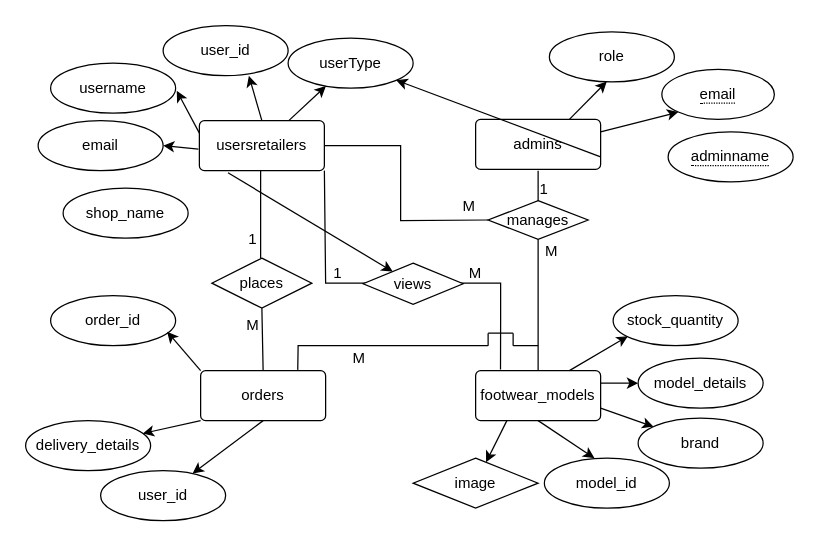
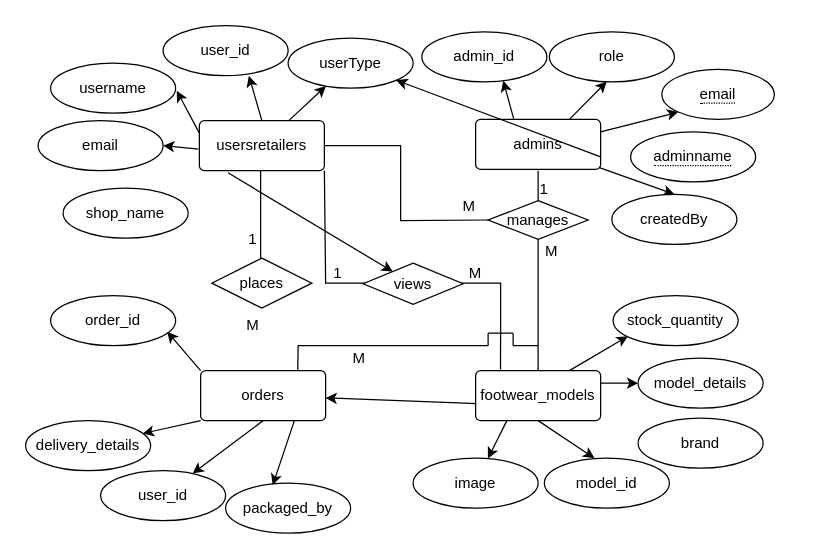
node "admin_id": added
edge "admins" -> "admin_id": added
node "adminname": moved (731, 157) -> (693, 157)
edge "admins" -> "createdBy": added
node "createdBy": added
edge "places" -- "orders": removed
edge "footwear_models" -> "brand": now "footwear_models" -> "orders"
edge "orders" -> "packaged_by": added
node "image": shape diamond -> ellipse
node "packaged_by": added
